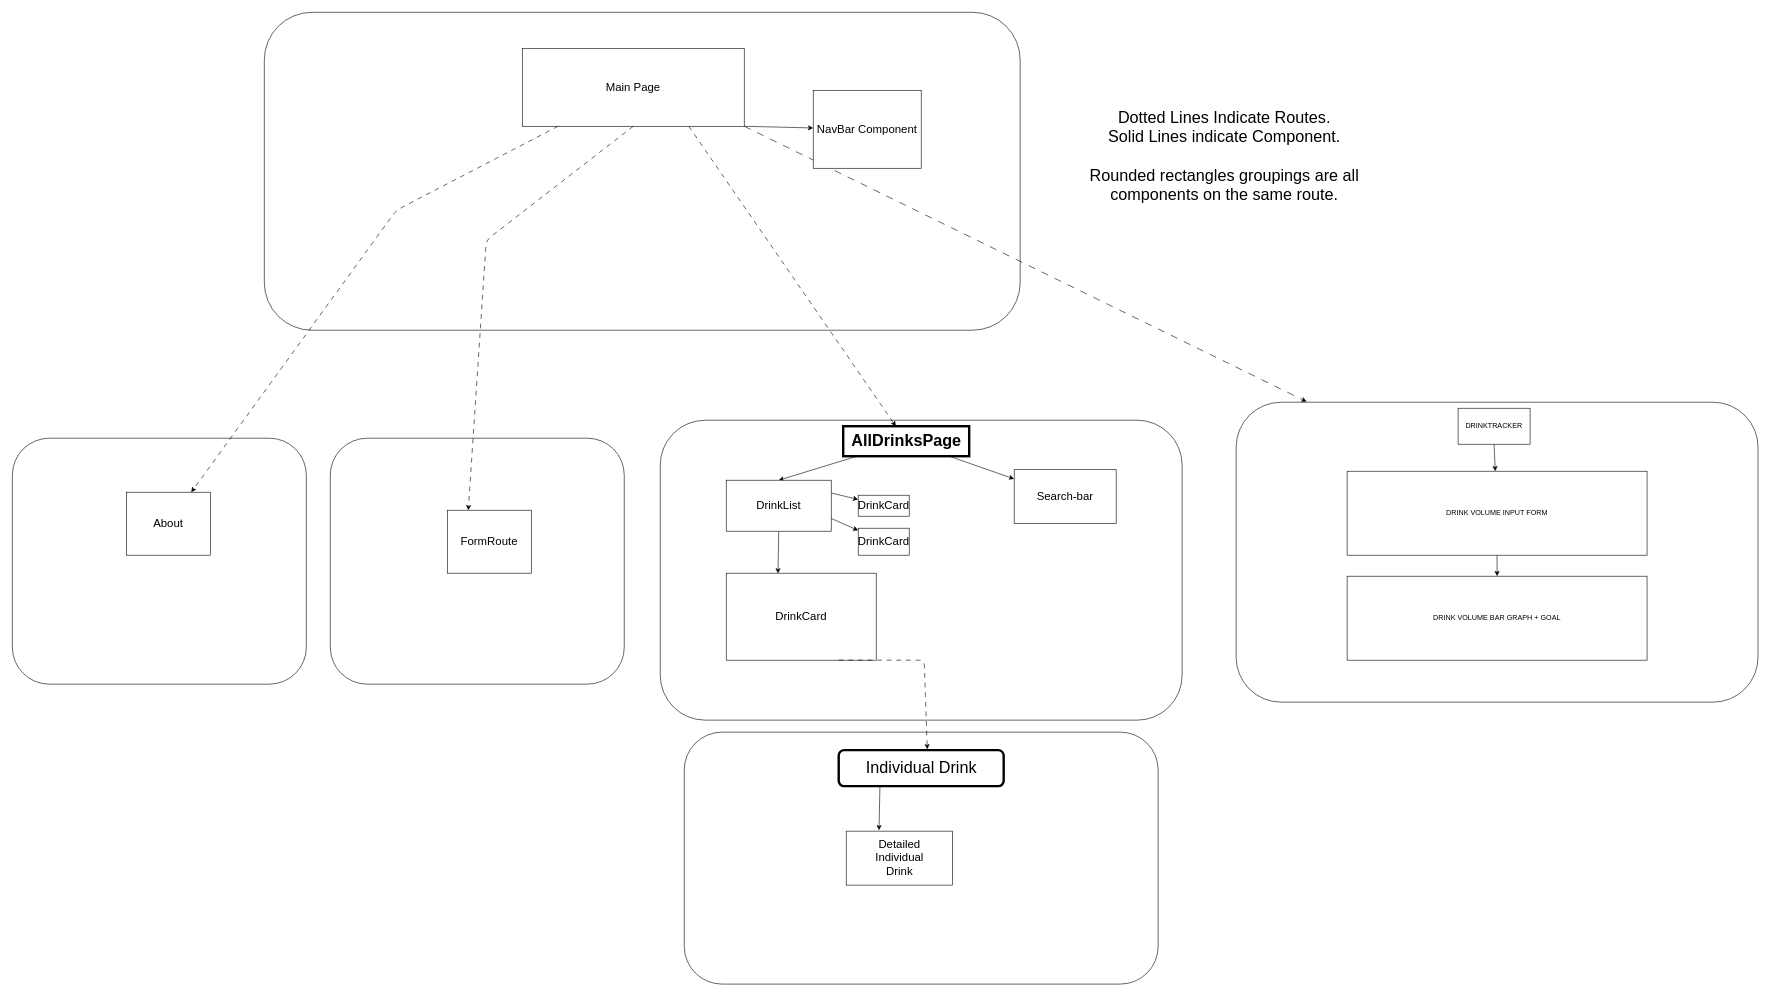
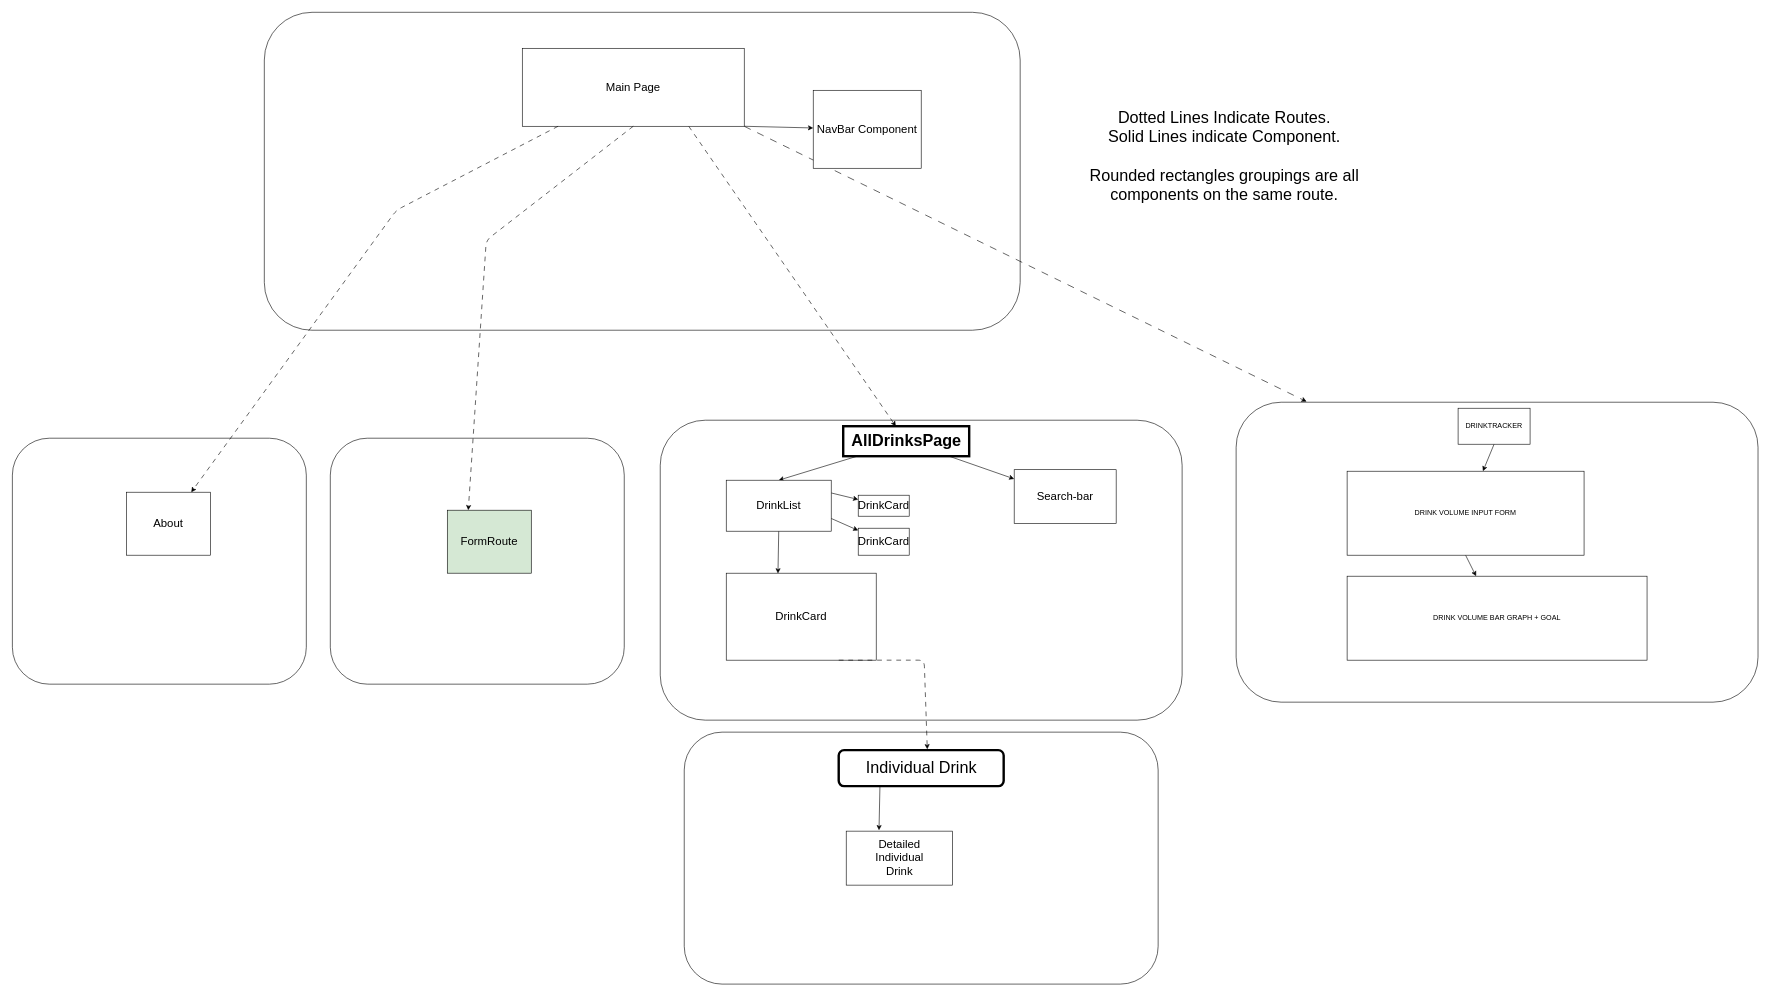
node "DRINK VOLUME INPUT FORM": size 300x84 -> 237x84
node "FormRoute": fillcolor #ffffff -> #d5e8d4
